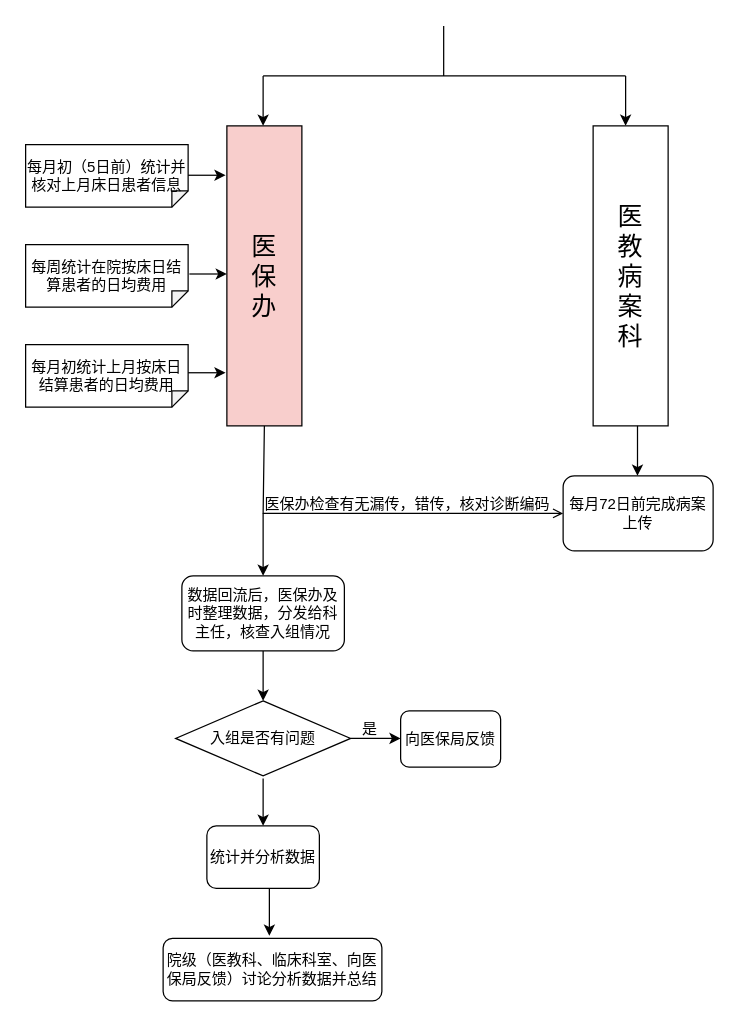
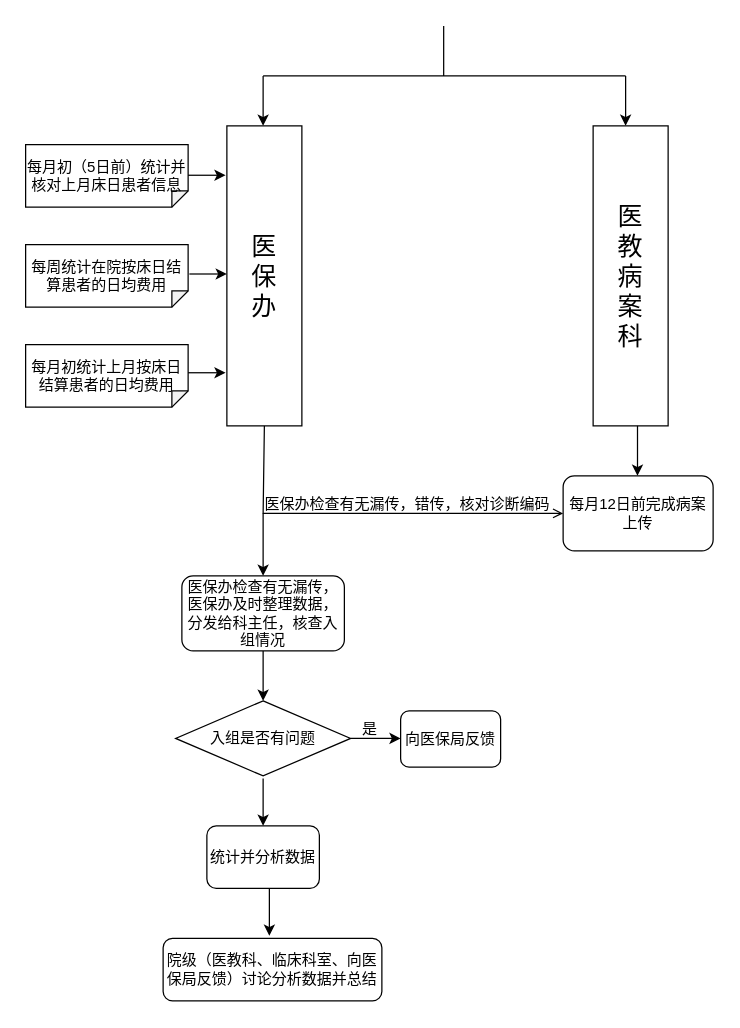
node "医保办": fillcolor #f8cecc -> #ffffff
node "每月72日前完成病案上传": label "每月72日前完成病案上传" -> "每月12日前完成病案上传"
node "数据回流后，医保办及时整理数据，分发给科主任，核查入组情况": label "数据回流后，医保办及时整理数据，分发给科主任，核查入组情况" -> "医保办检查有无漏传，医保办及时整理数据，分发给科主任，核查入组情况"
